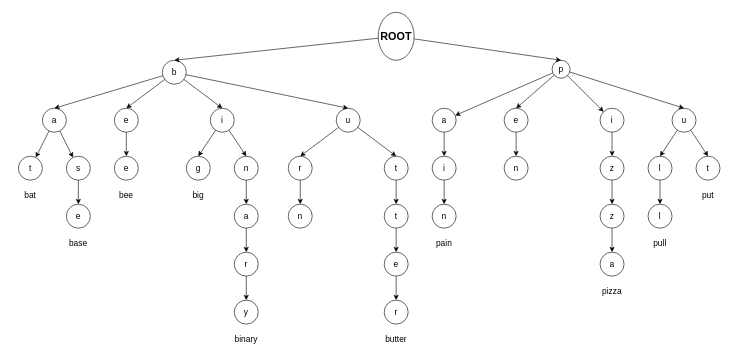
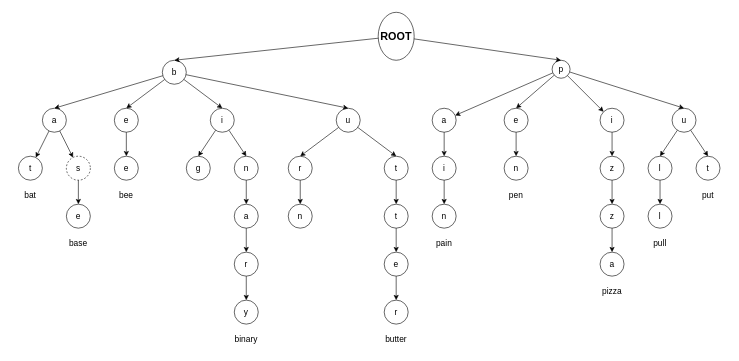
node "s": style solid -> dashed
node "big": removed
node "pen": added
